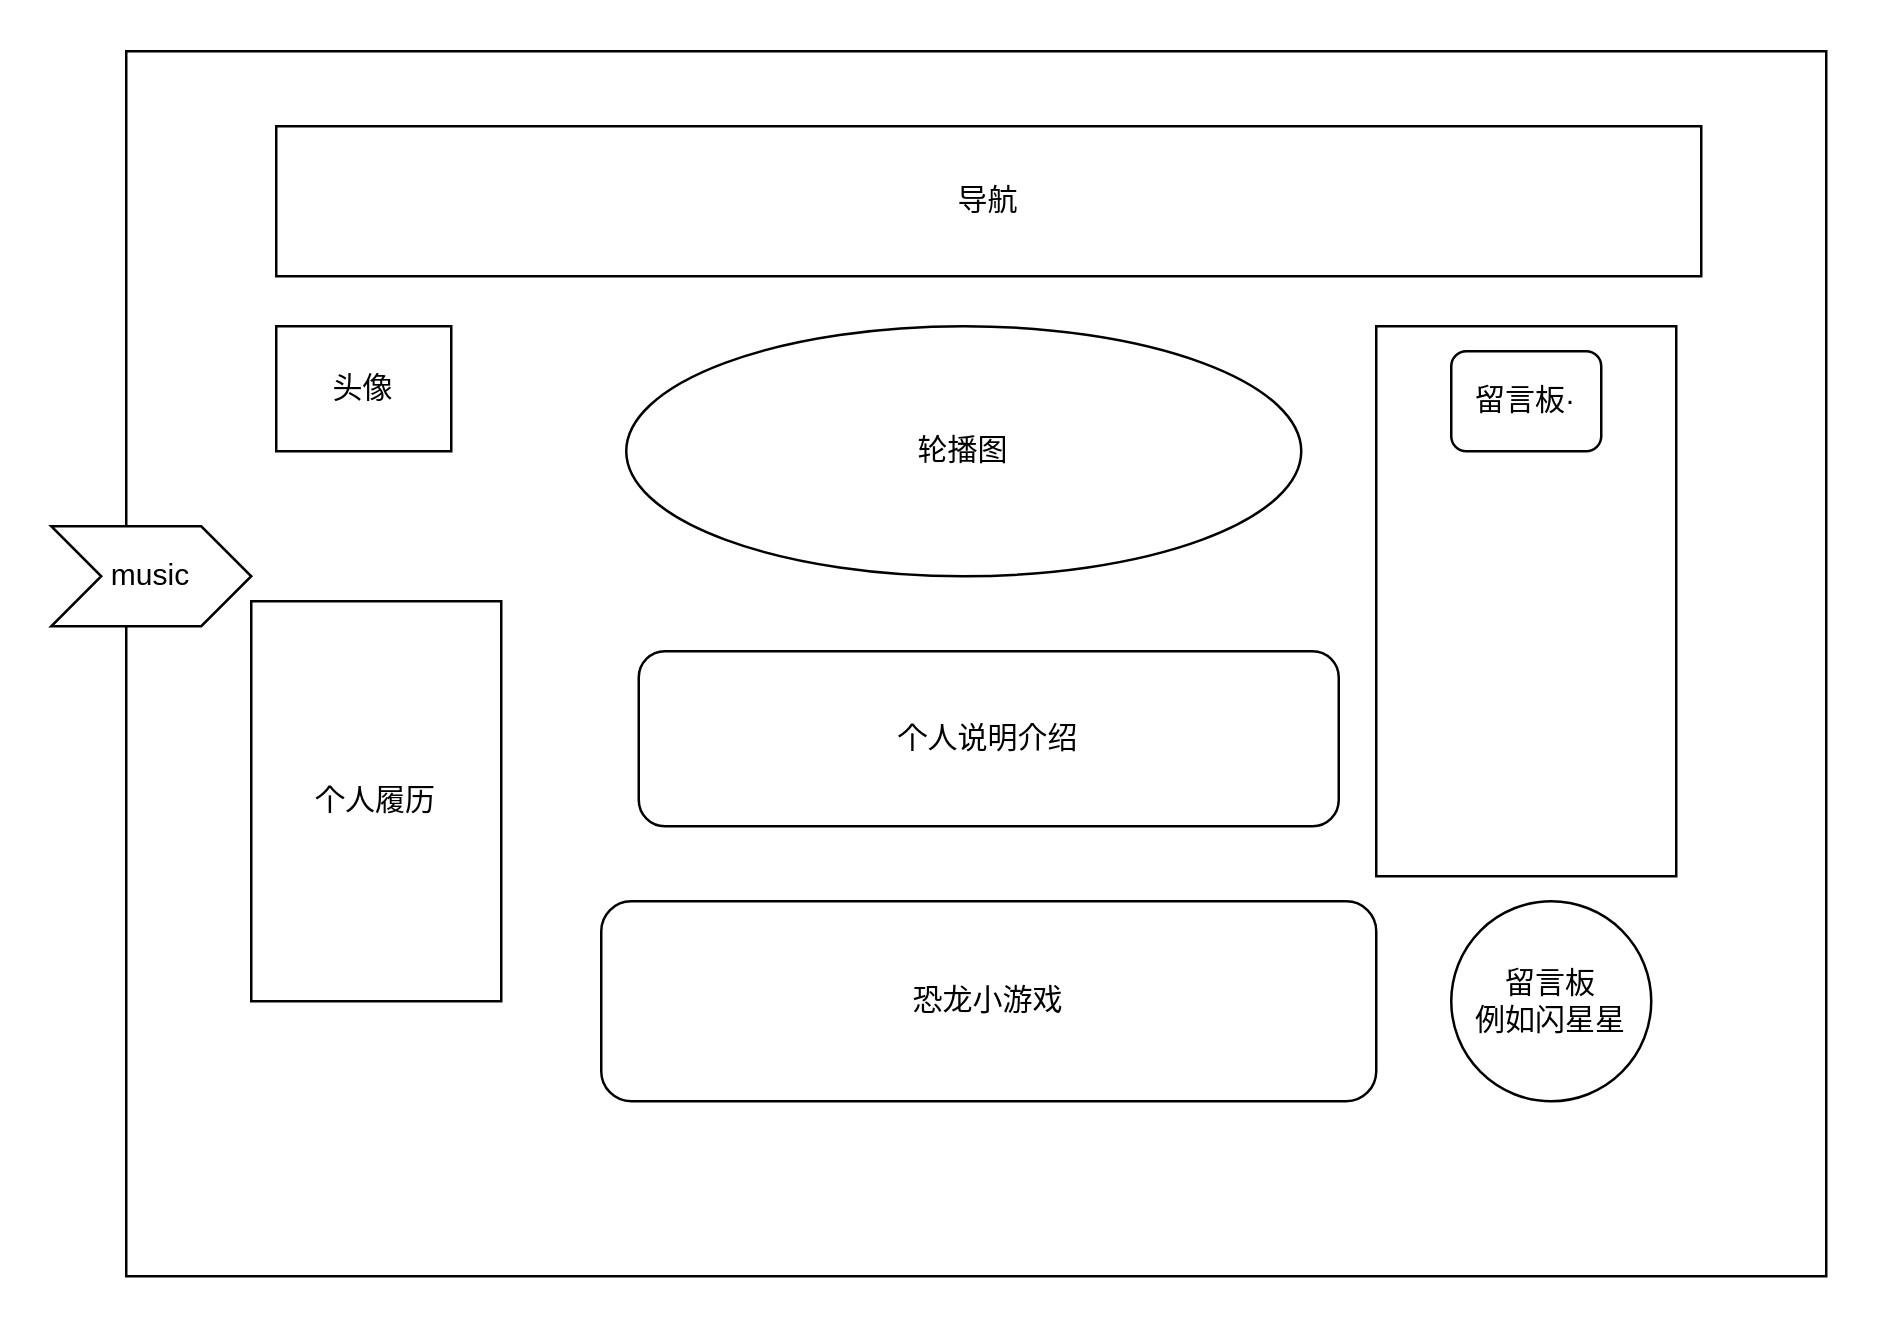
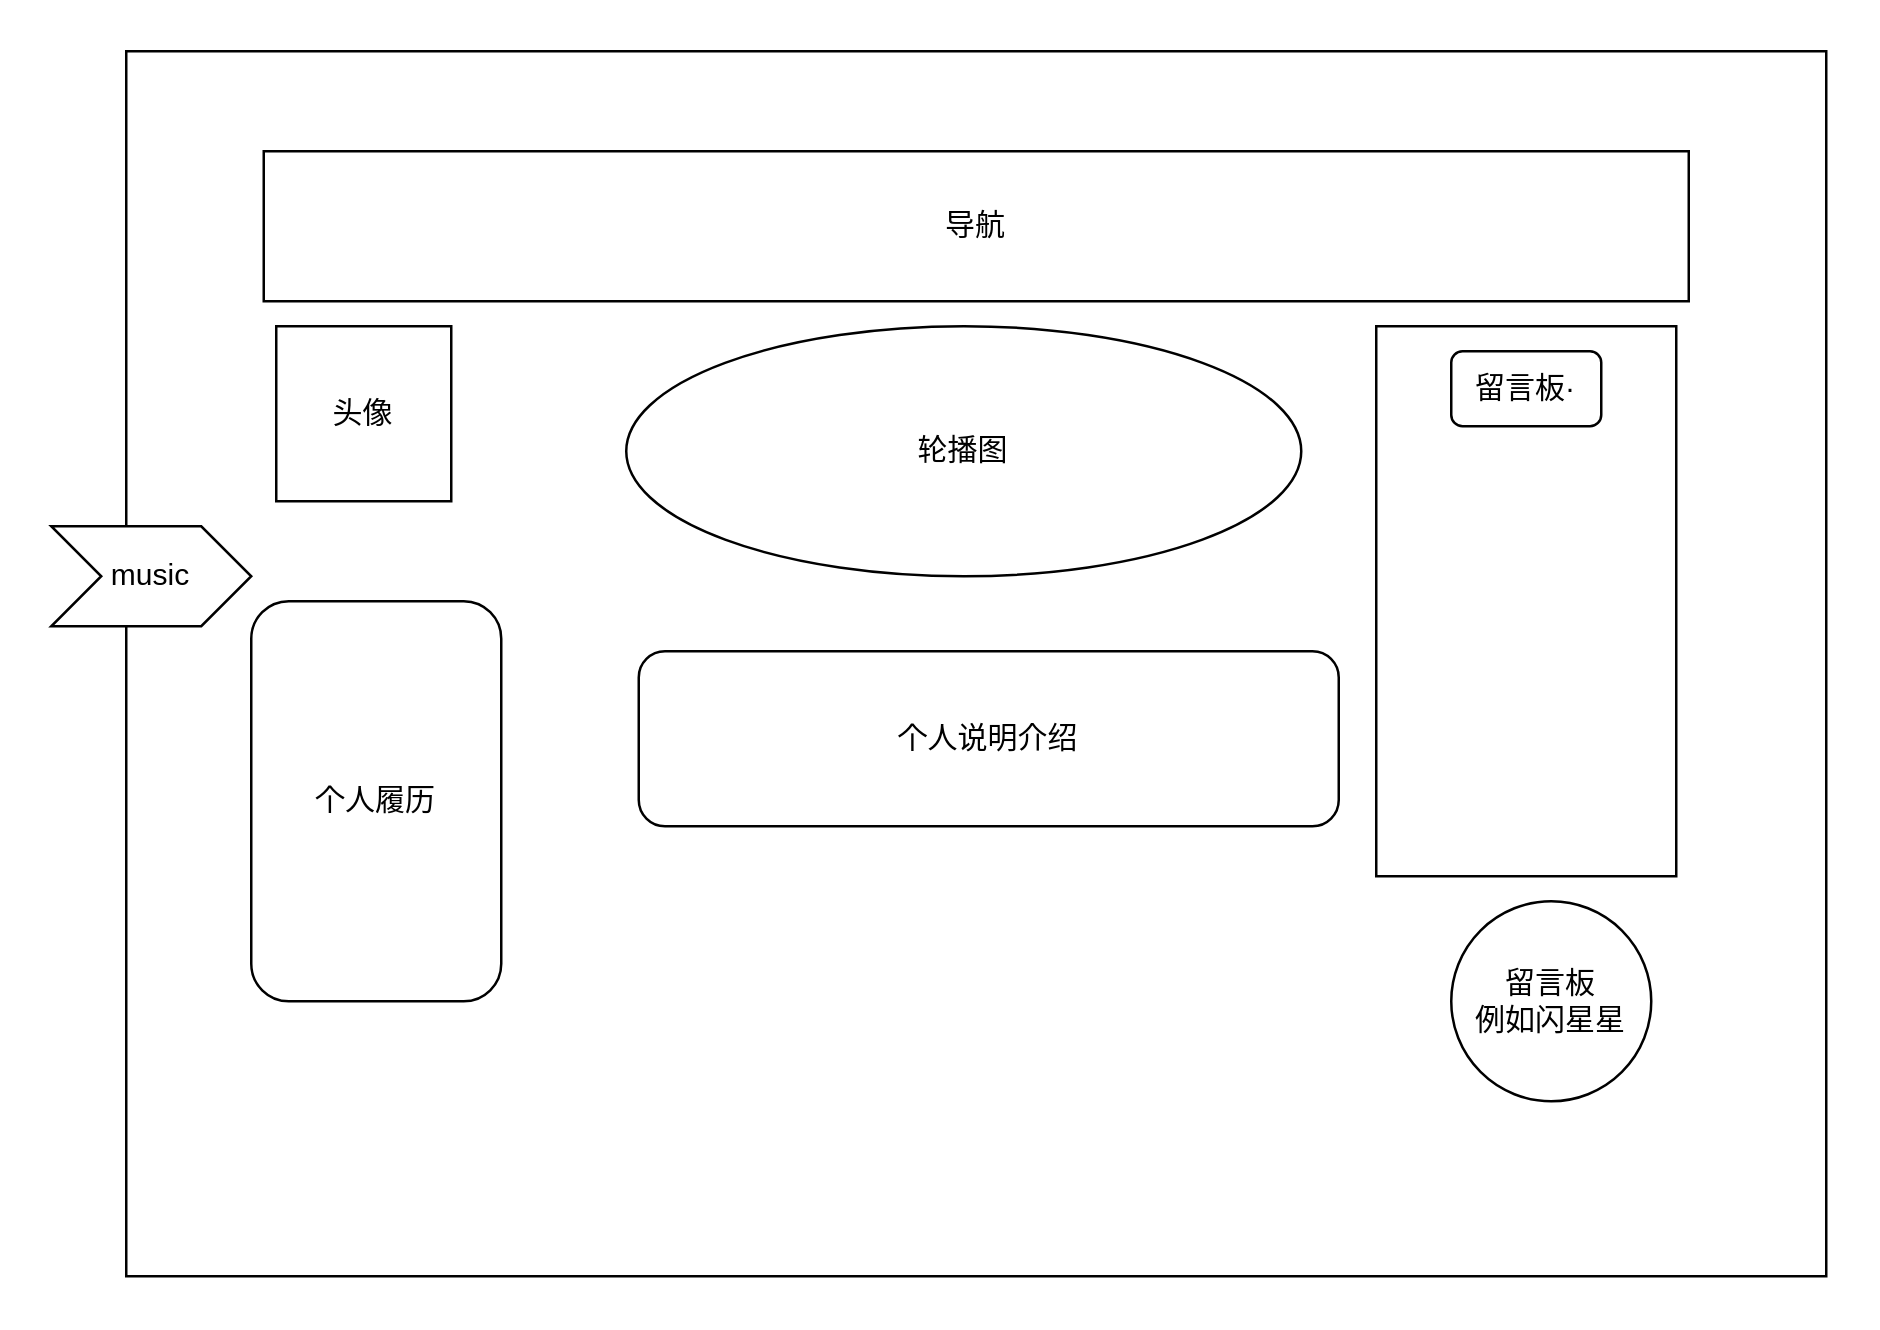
node "导航": moved (989, 201) -> (976, 226)
node "头像": size 175x125 -> 175x175
node "留言板·": size 150x100 -> 150x75
node "个人履历": shape rectangle -> rounded rectangle
node "恐龙小游戏": removed
